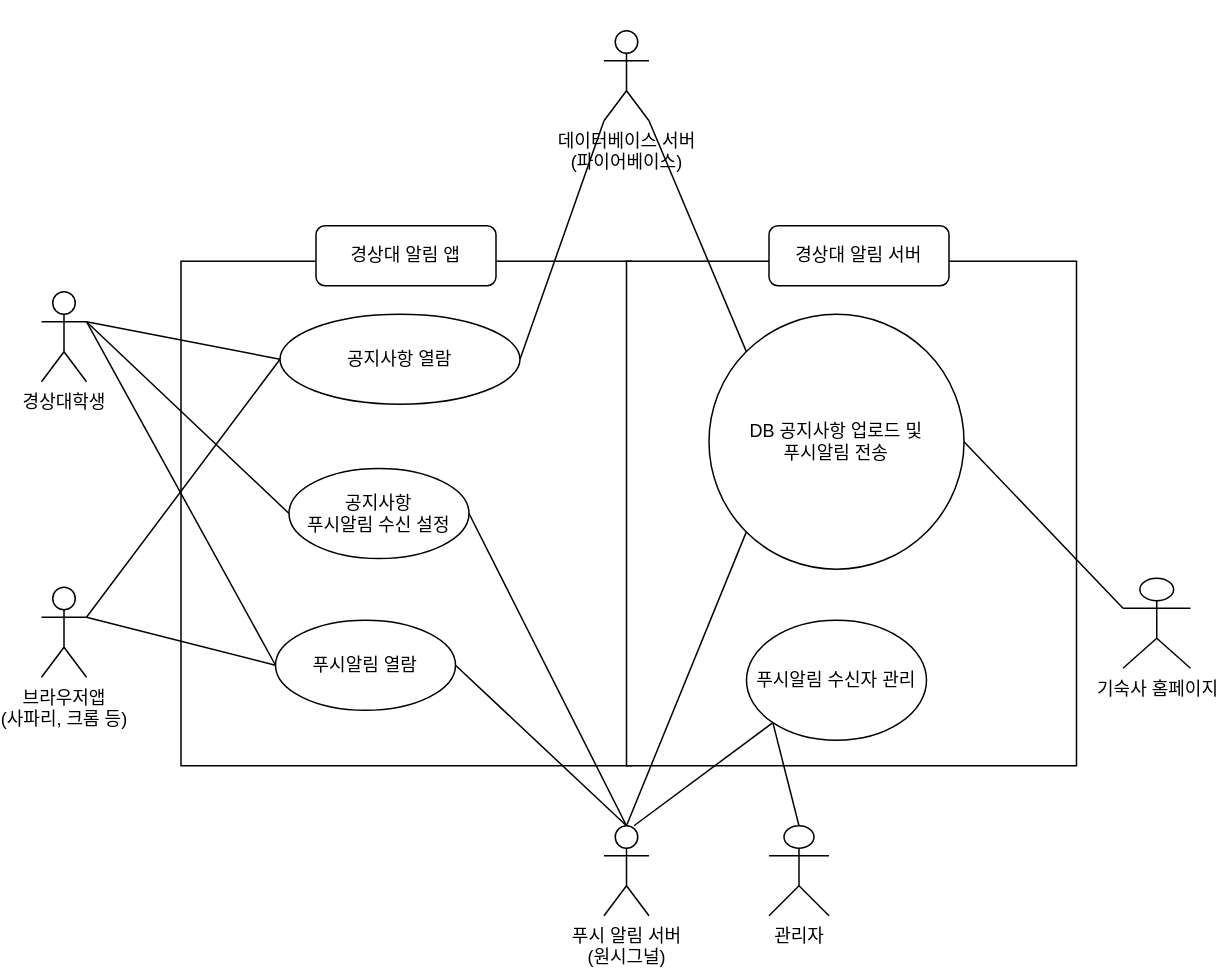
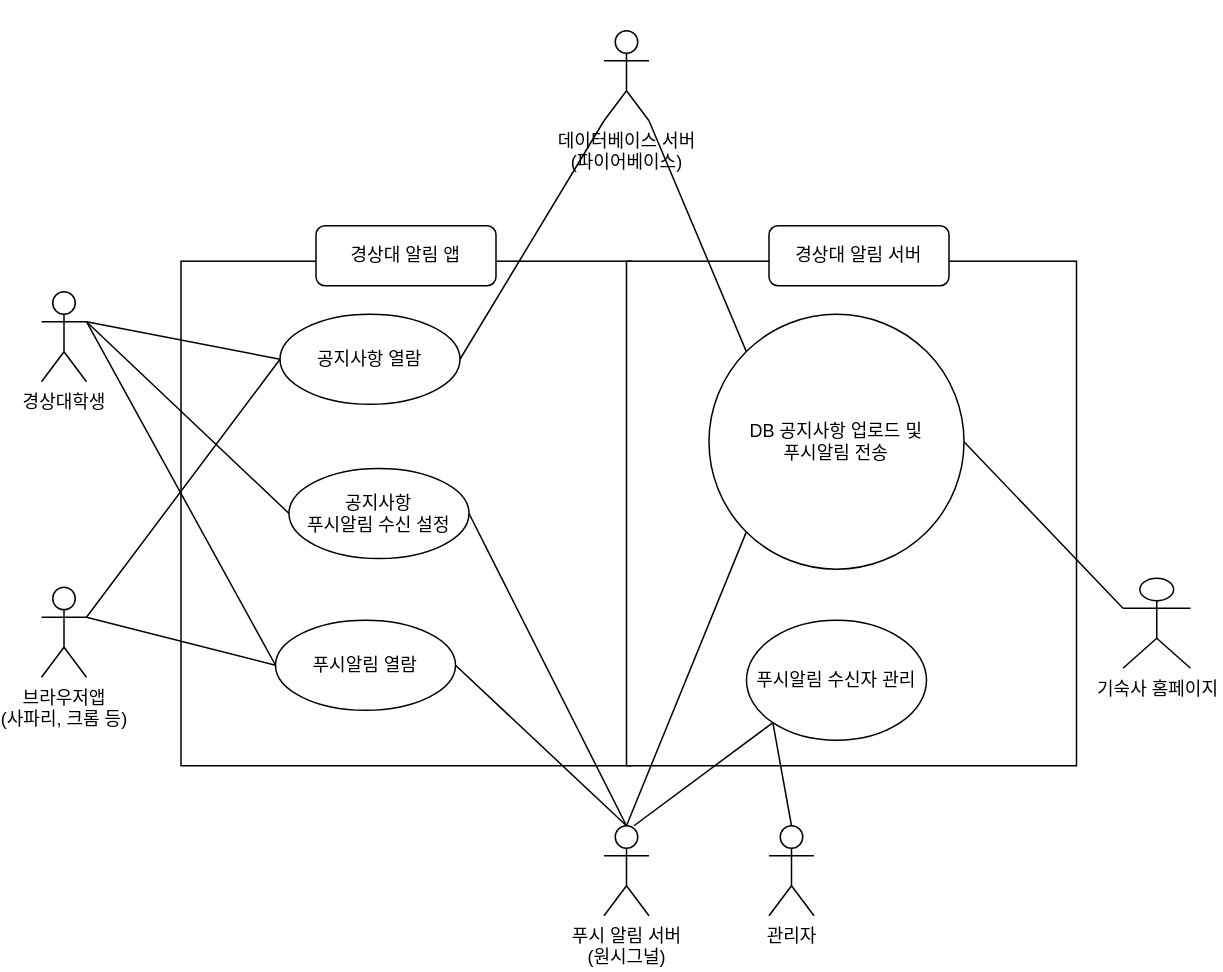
node "공지사항 열람": size 240x90 -> 180x90
node "관리자": size 60x90 -> 45x90
